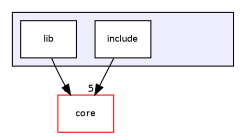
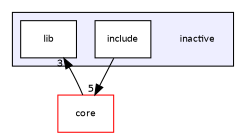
node "inactive": added
edge "lib" -> "core": reversed
